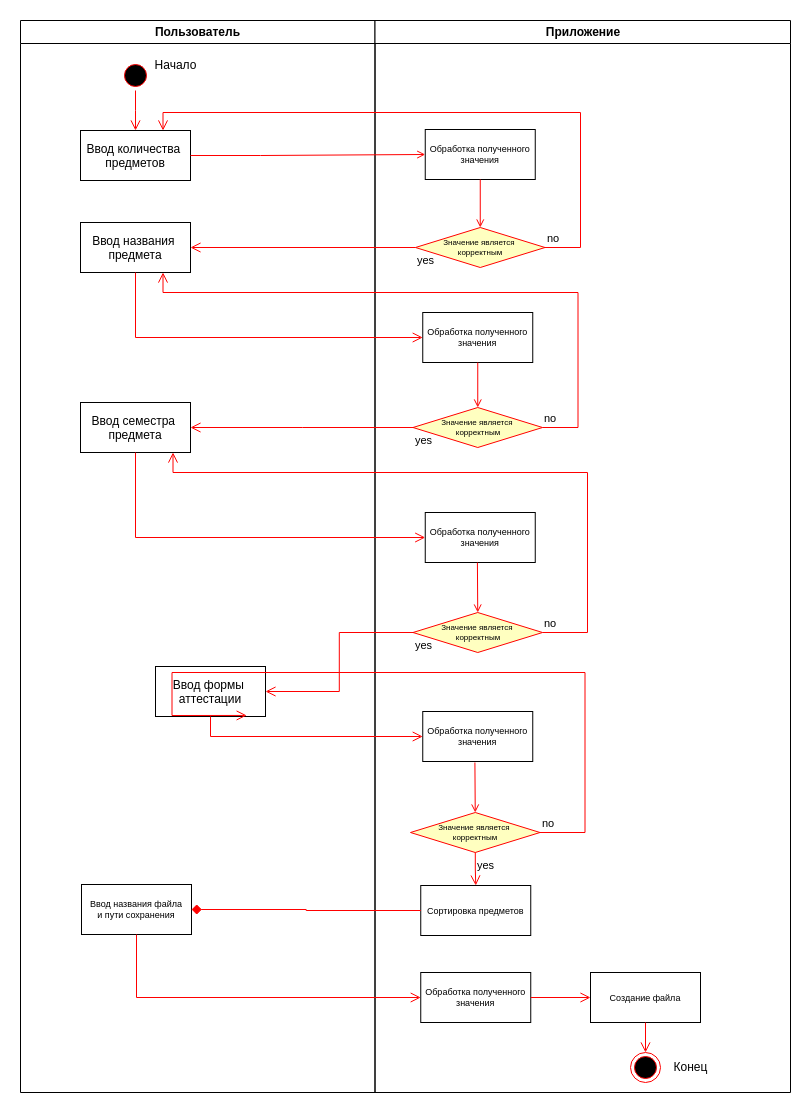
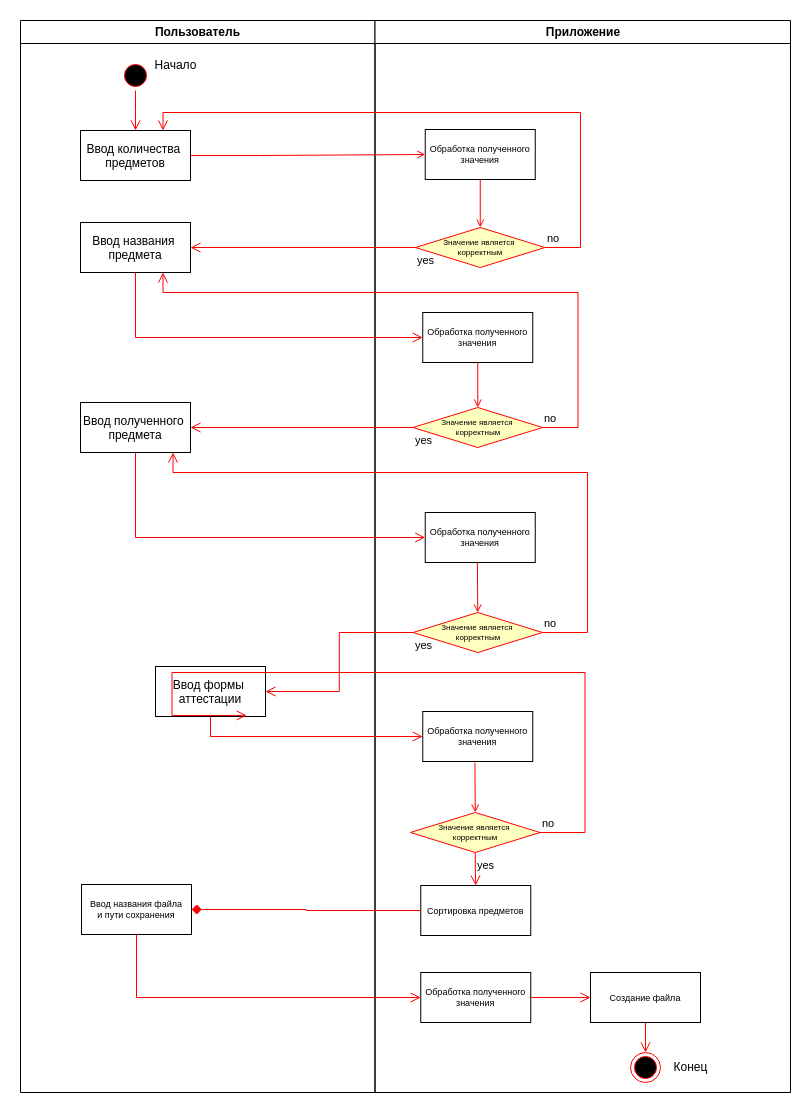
node "Ввод семестра предмета": label "Ввод семестра предмета" -> "Ввод полученного предмета"
